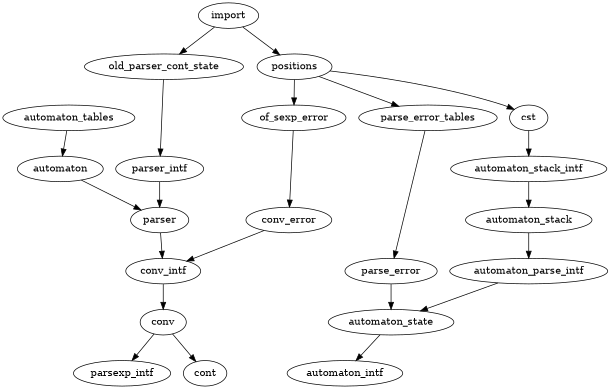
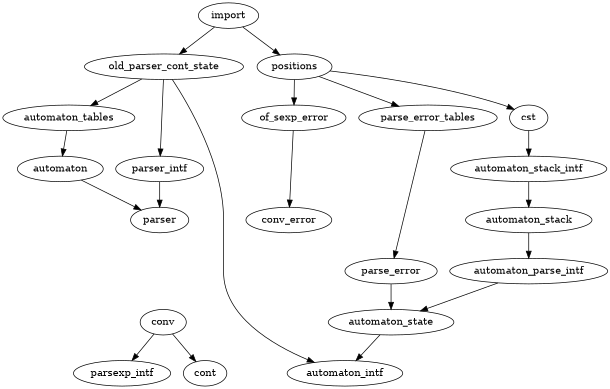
edge "old_parser_cont_state" -> "automaton_tables": added
edge "old_parser_cont_state" -> "automaton_intf": added
node "conv_intf": removed
